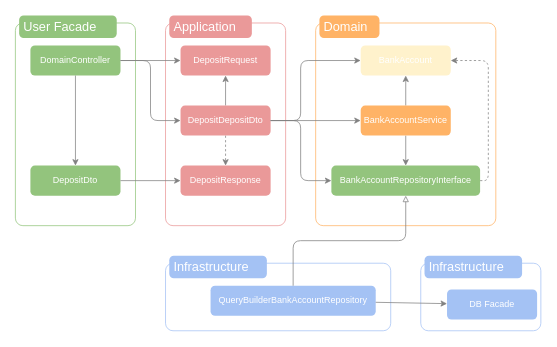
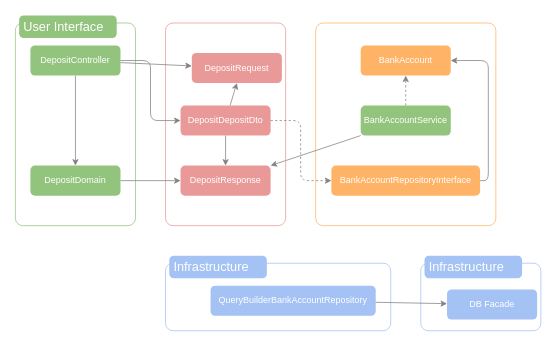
node "User Facade": label "User Facade" -> "User Interface"
node "Application": removed
node "Domain": removed
node "DomainController": label "DomainController" -> "DepositController"
node "DepositRequest": moved (225, 60) -> (237, 68)
node "BankAccount": fillcolor #fff2cc -> #ffb366
edge "DepositDepositDto" -> "BankAccount": removed
edge "BankAccountService" -> "BankAccount": style solid -> dashed
edge "BankAccountRepositoryInterface" -> "BankAccount": style dashed -> solid
edge "DepositDepositDto" -> "BankAccountService": removed
node "BankAccountService": fillcolor #ffb366 -> #93c47d
edge "DepositDepositDto" -> "DepositResponse": style dashed -> solid
edge "BankAccountService" -> "BankAccountRepositoryInterface": now "BankAccountService" -> "DepositResponse"
edge "DepositDepositDto" -> "BankAccountRepositoryInterface": style solid -> dashed
node "DepositDto": label "DepositDto" -> "DepositDomain"
node "BankAccountRepositoryInterface": fillcolor #93c47d -> #ffb366
edge "QueryBuilderBankAccountRepository" -> "BankAccountRepositoryInterface": removed
